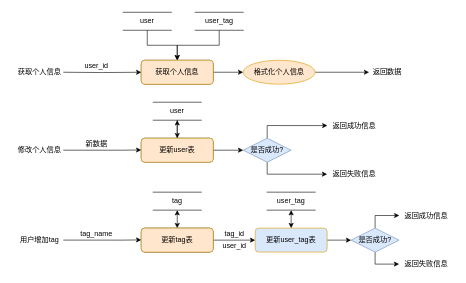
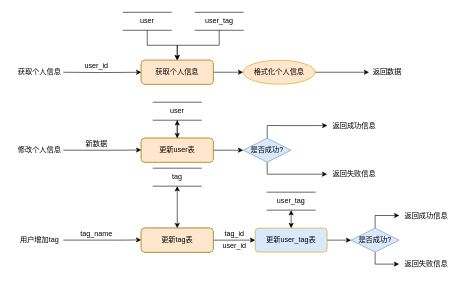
node "tag": moved (177, 201) -> (177, 177)
